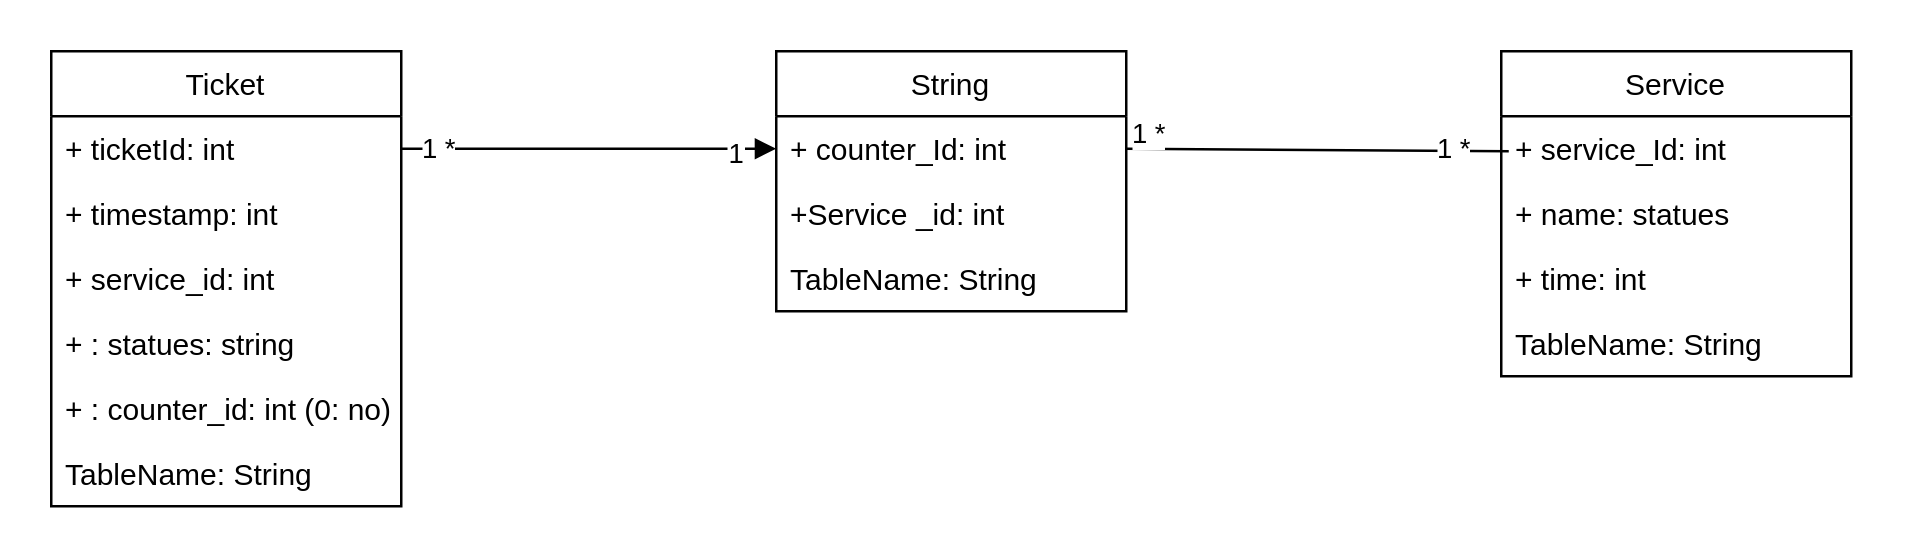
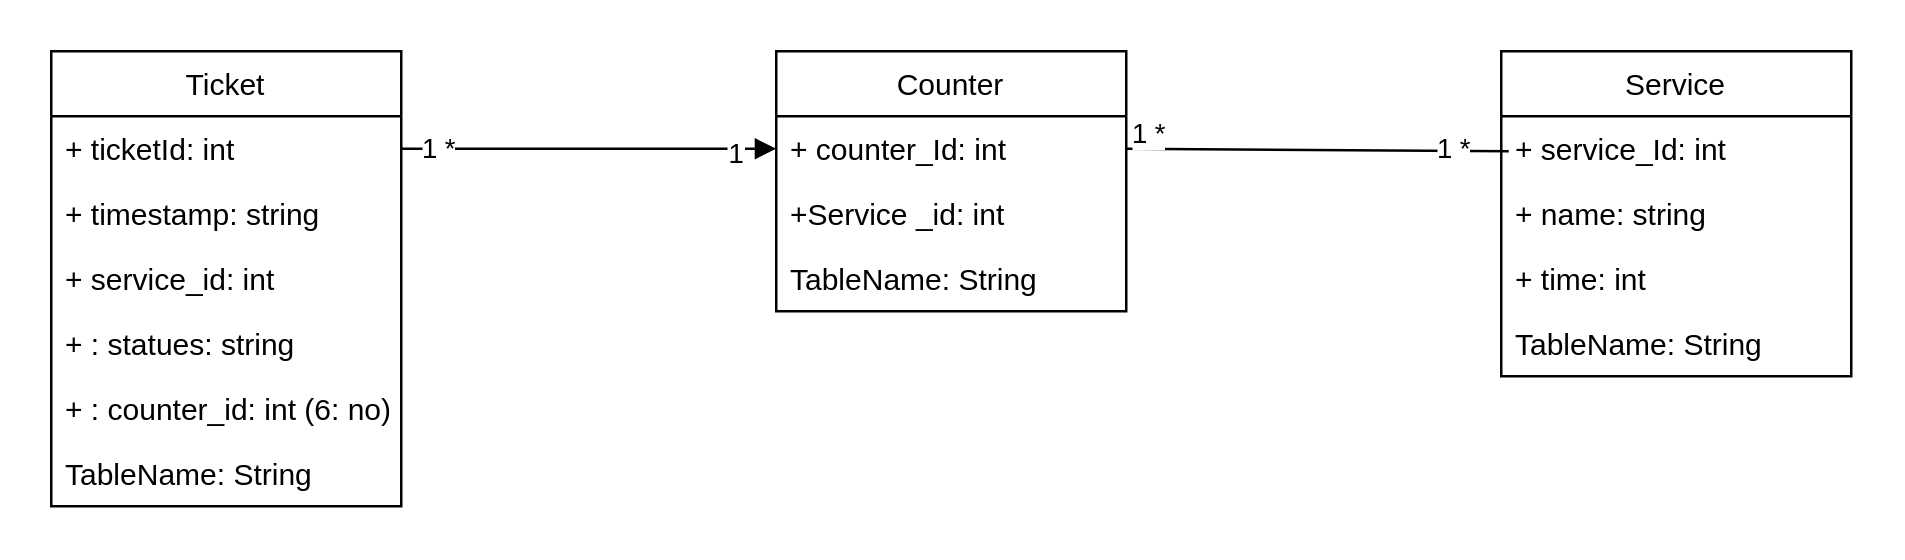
node "String": label "String" -> "Counter"
node "+ timestamp: int": label "+ timestamp: int" -> "+ timestamp: string"
node "+ name: statues": label "+ name: statues" -> "+ name: string"
node "+ : counter_id: int (0: no)": label "+ : counter_id: int (0: no)" -> "+ : counter_id: int (6: no)"
